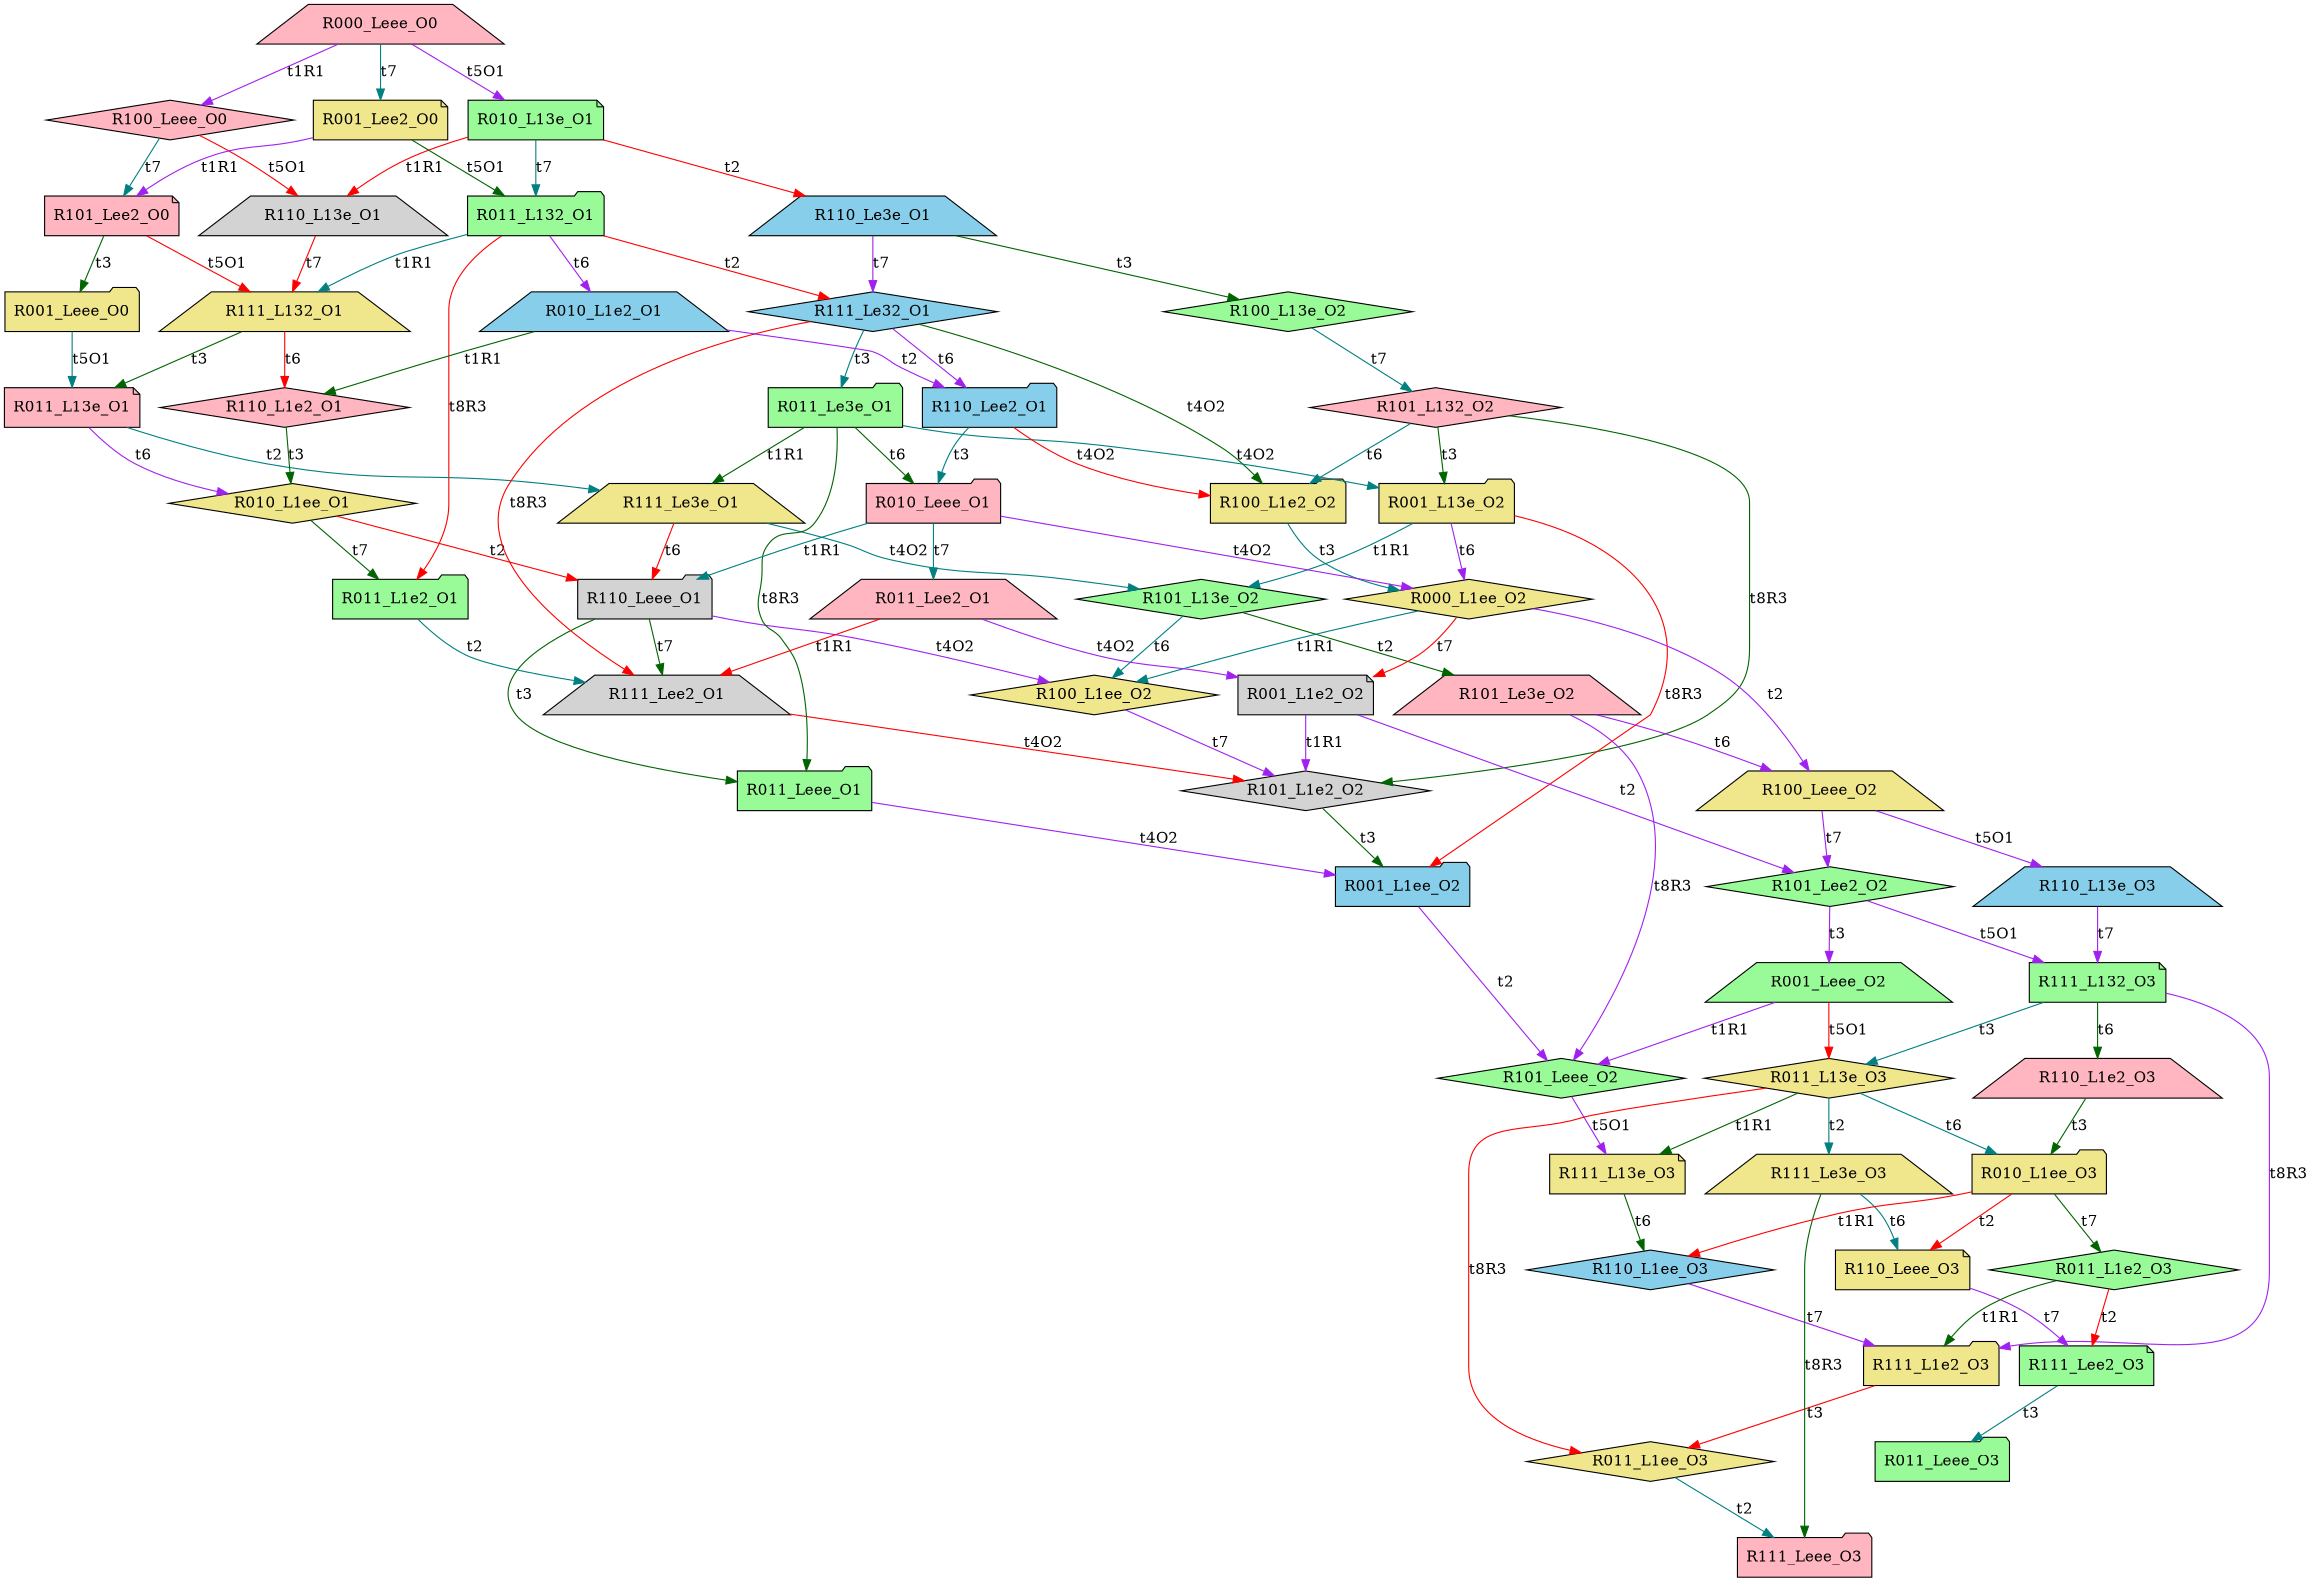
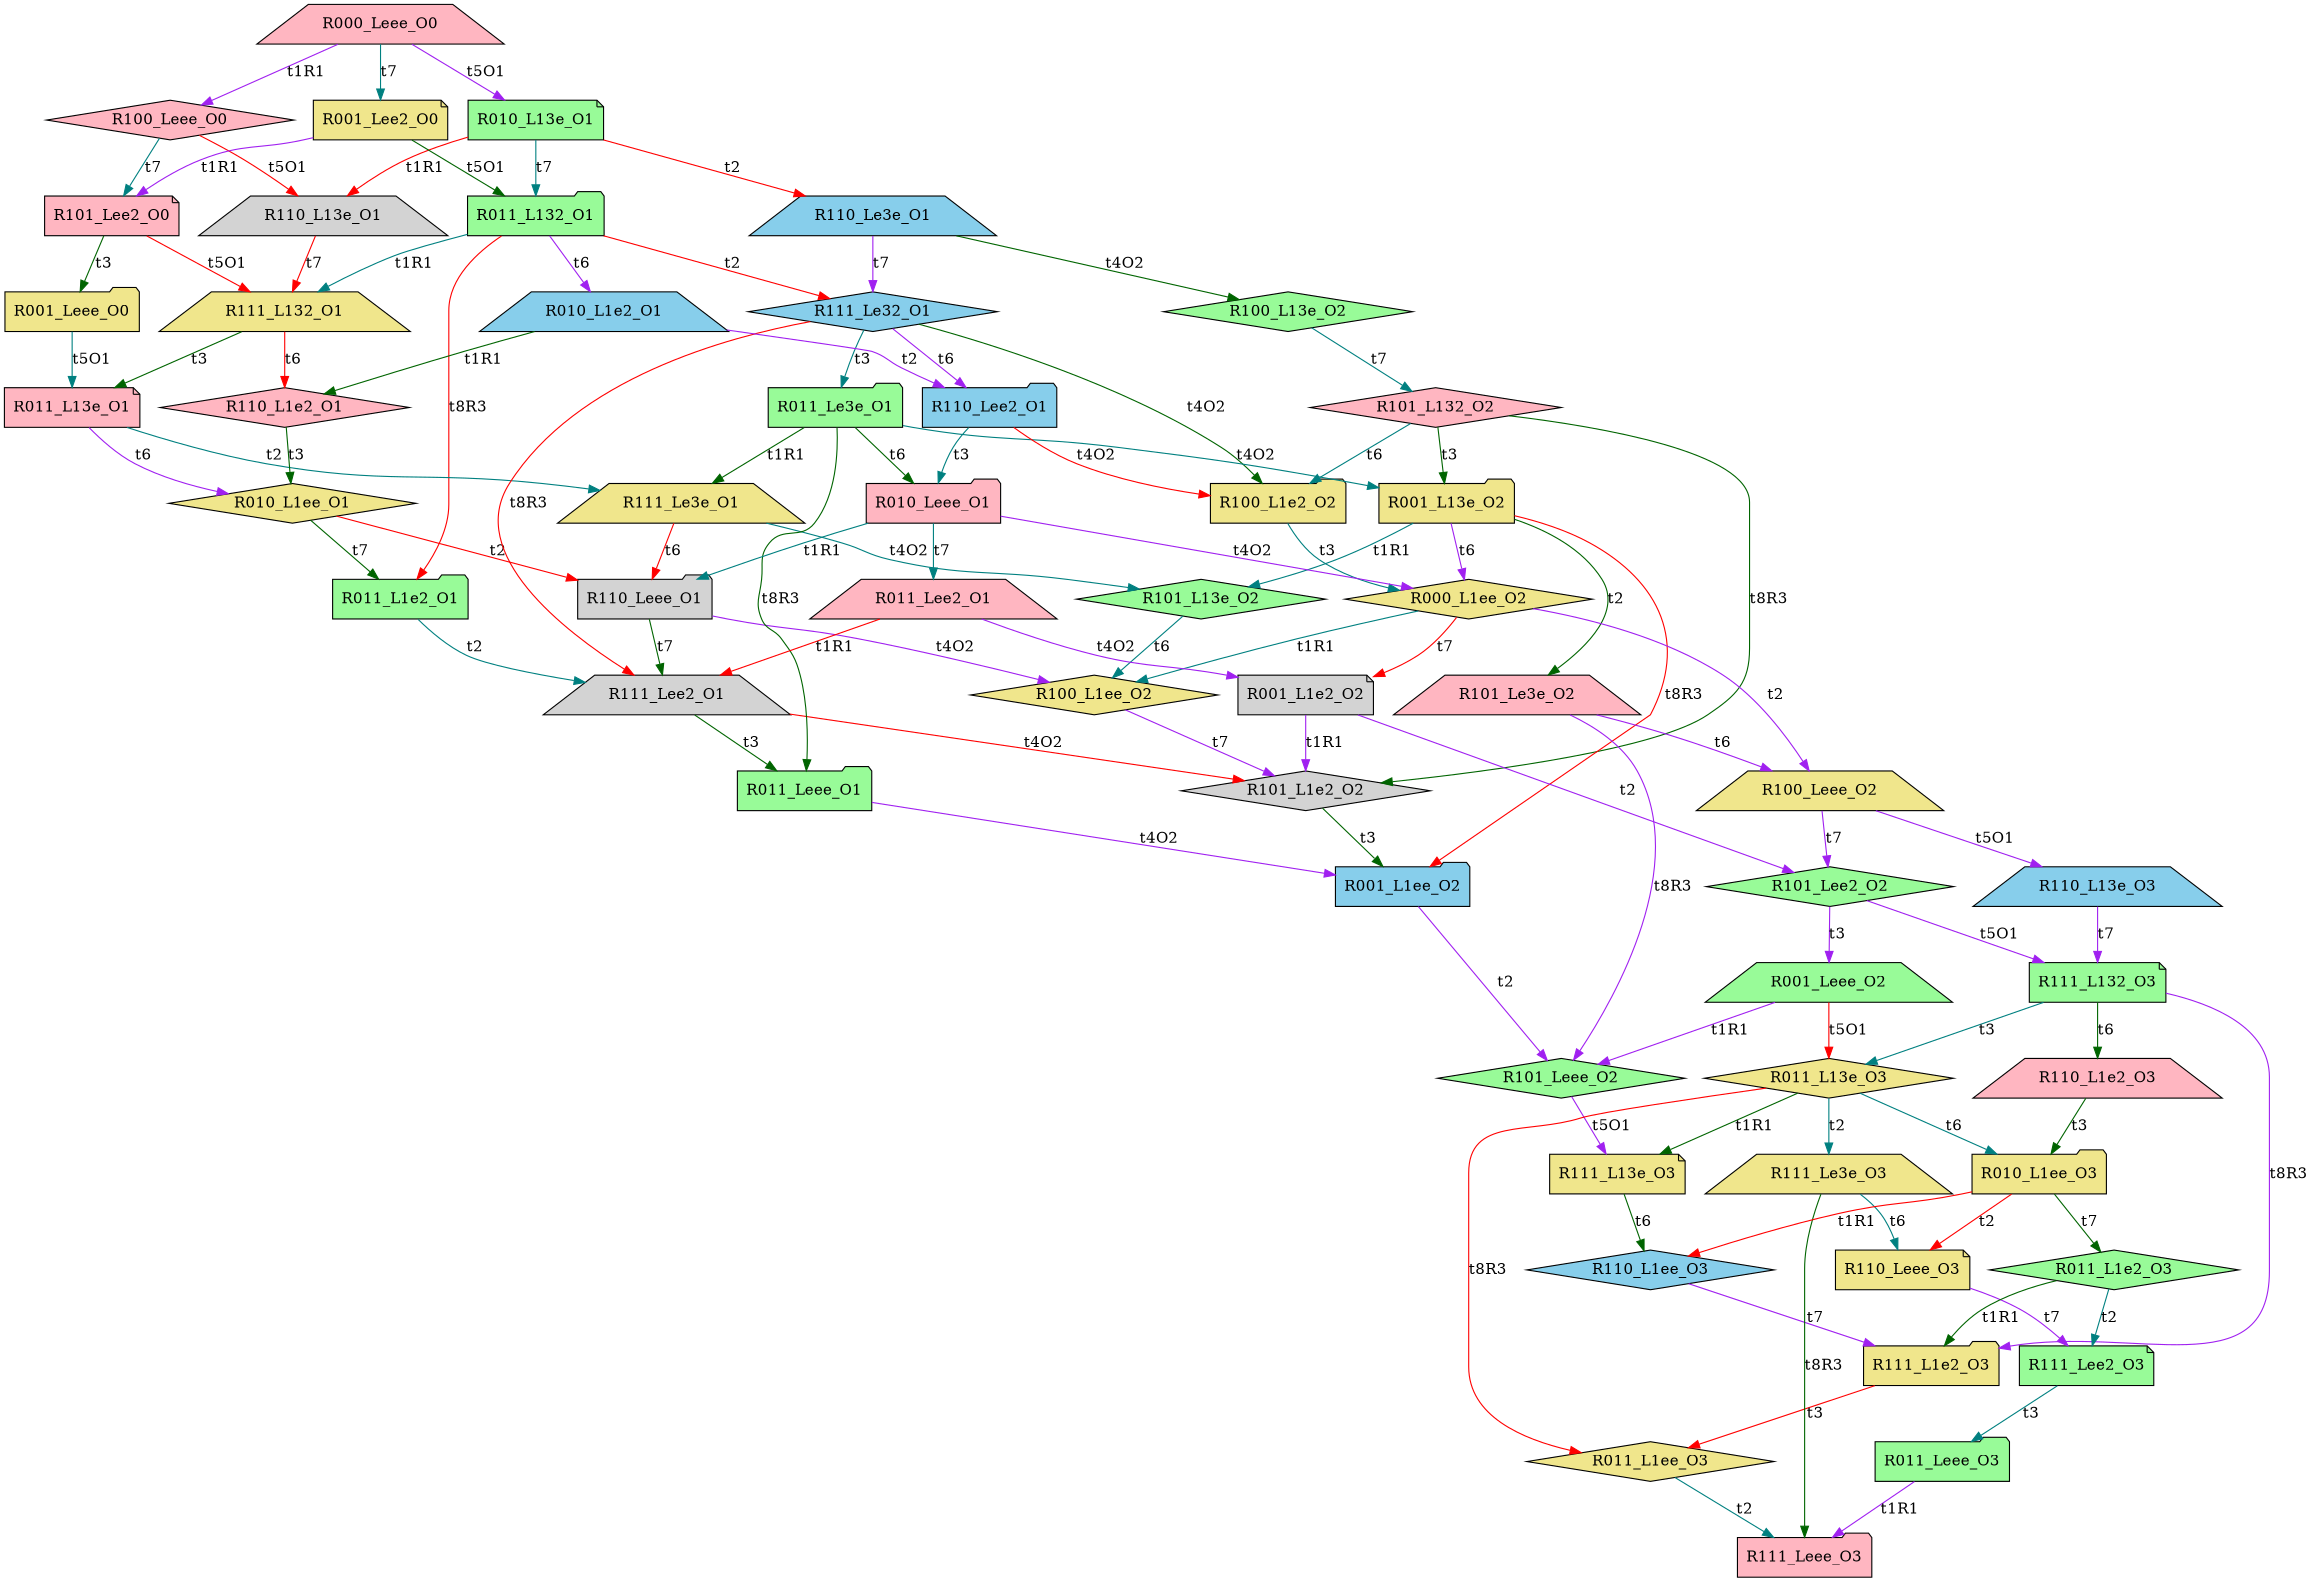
edge "R110_Le3e_O1" -> "R100_L13e_O2": label "t3" -> "t4O2"
edge "R101_L13e_O2" -> "R101_Le3e_O2": now "R001_L13e_O2" -> "R101_Le3e_O2"
edge "R110_Leee_O1" -> "R011_Leee_O1": now "R111_Lee2_O1" -> "R011_Leee_O1"
edge "R011_L1e2_O3" -> "R111_Lee2_O3": color red -> teal
edge "R011_Leee_O3" -> "R111_Leee_O3": added, label "t1R1"
